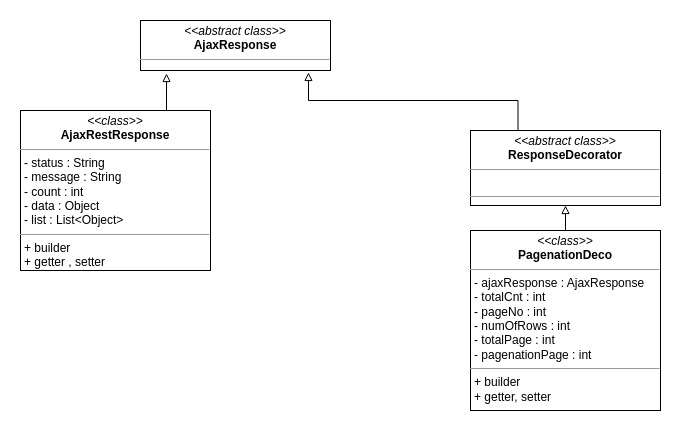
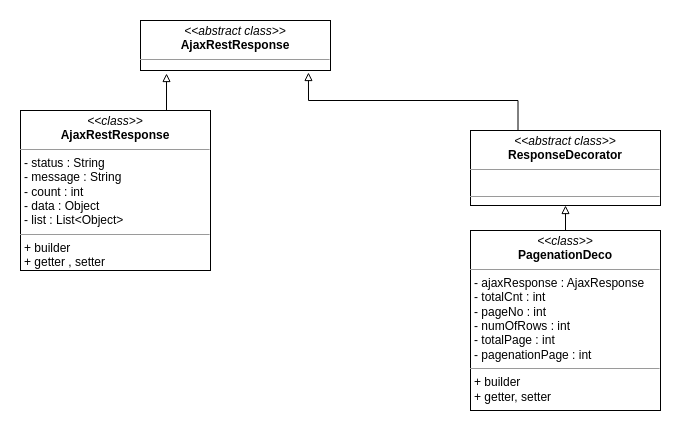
node "<<abstract class>> AjaxResponse": label "<<abstract class>> AjaxResponse" -> "<<abstract class>> AjaxRestResponse"
